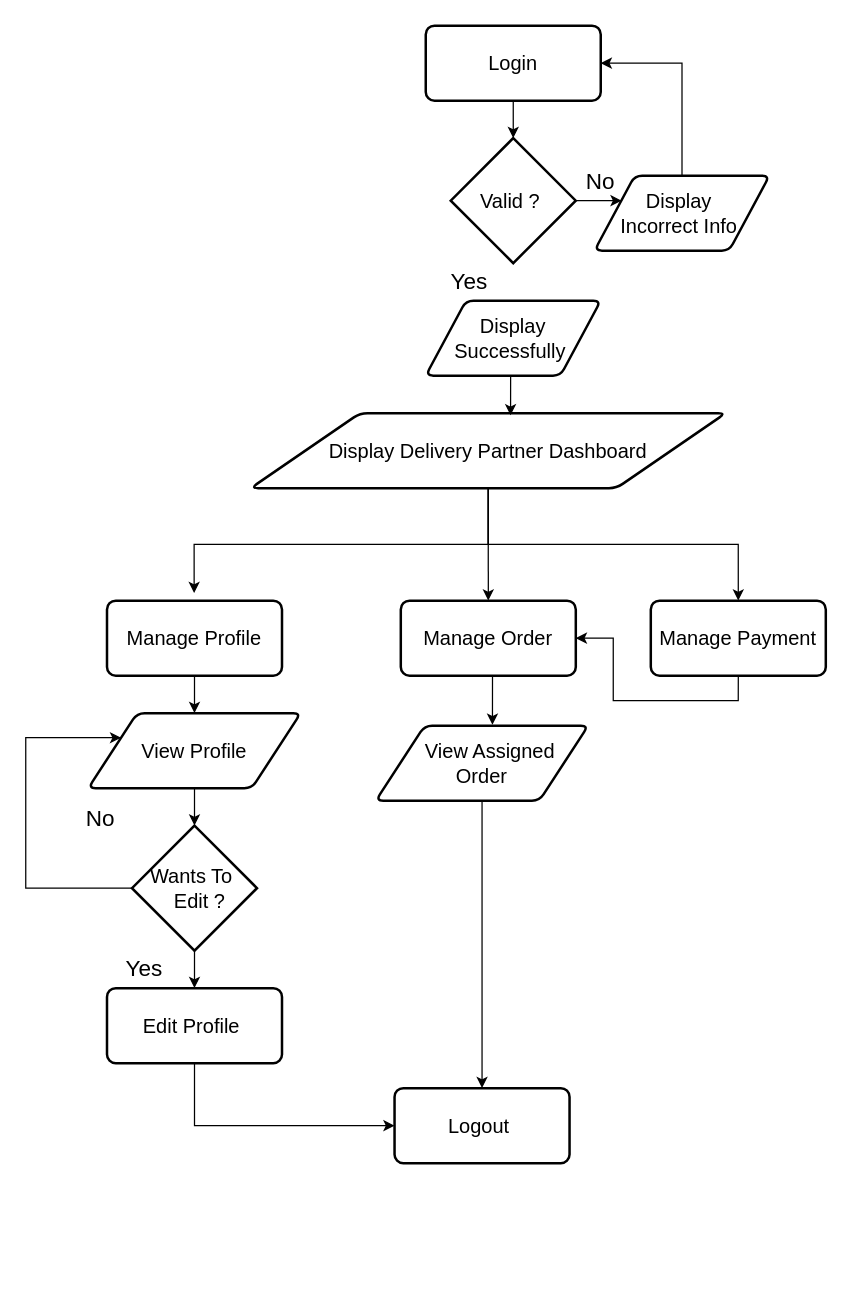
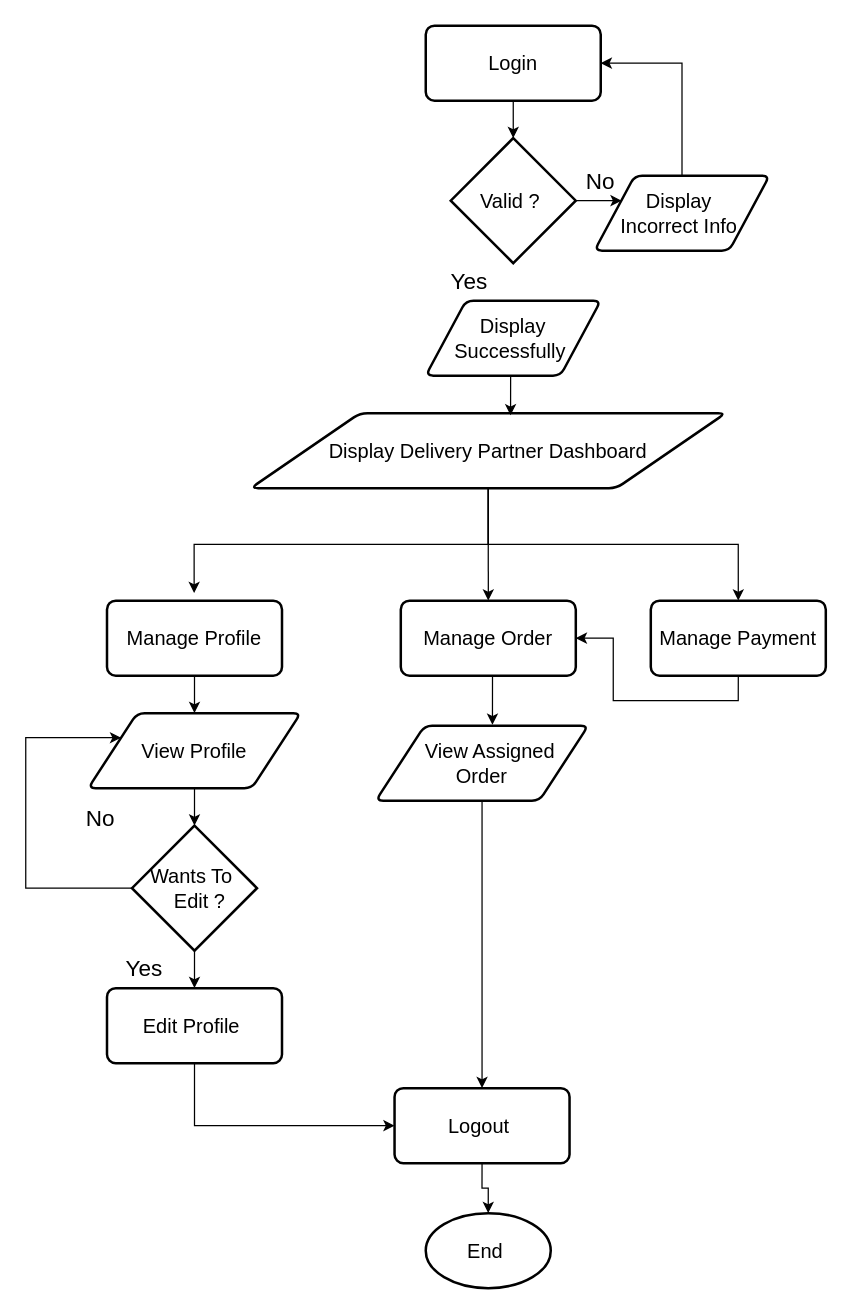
edge "Logout" -> "End": added
node "End": added
